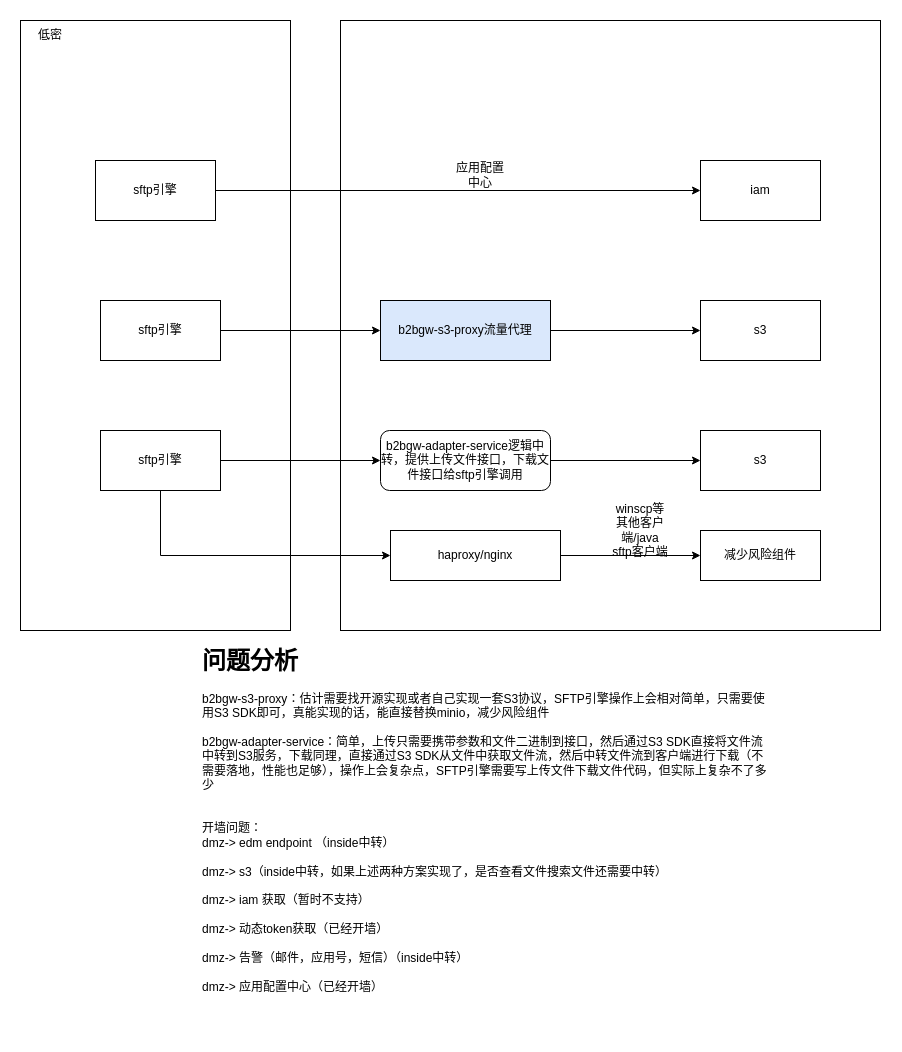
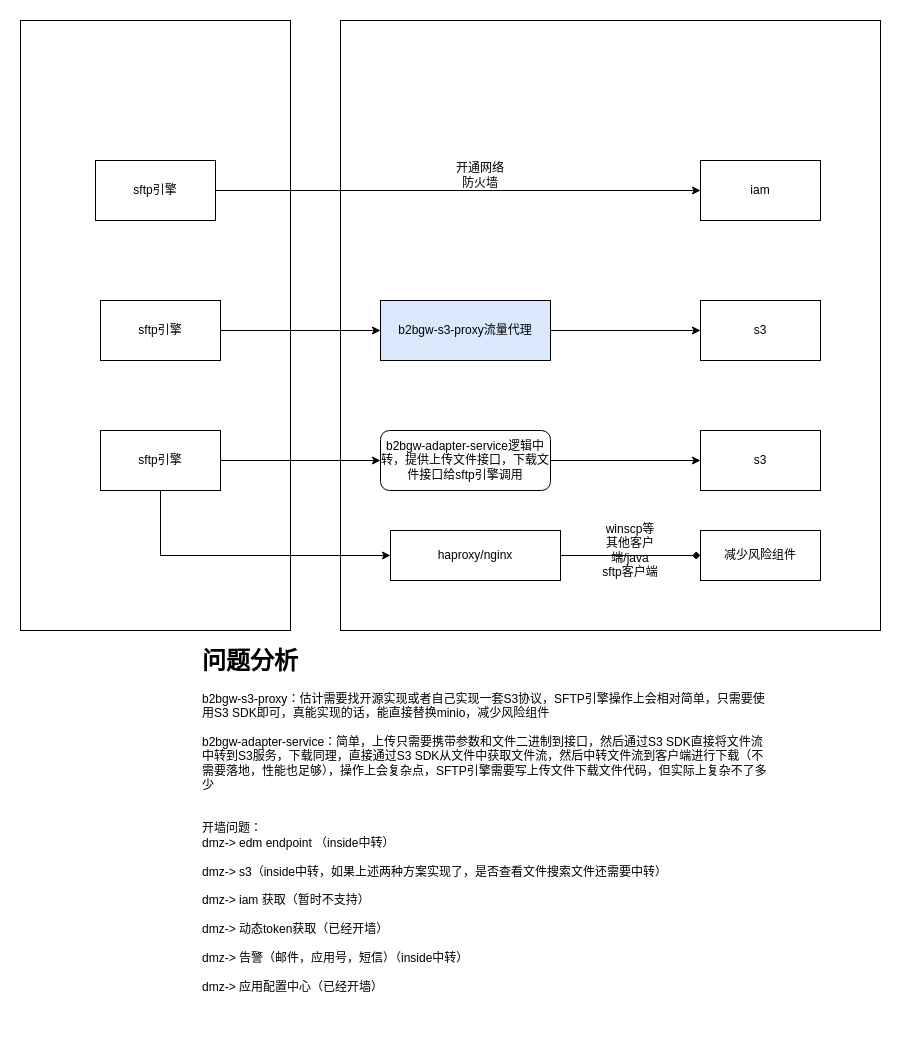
node "低密": removed
node "应用配置中心": label "应用配置中心" -> "开通网络防火墙"
node "winscp等其他客户端/java sftp客户端": moved (641, 531) -> (631, 551)
edge "haproxy/nginx" -> "减少风险组件": arrowhead classic -> diamond
